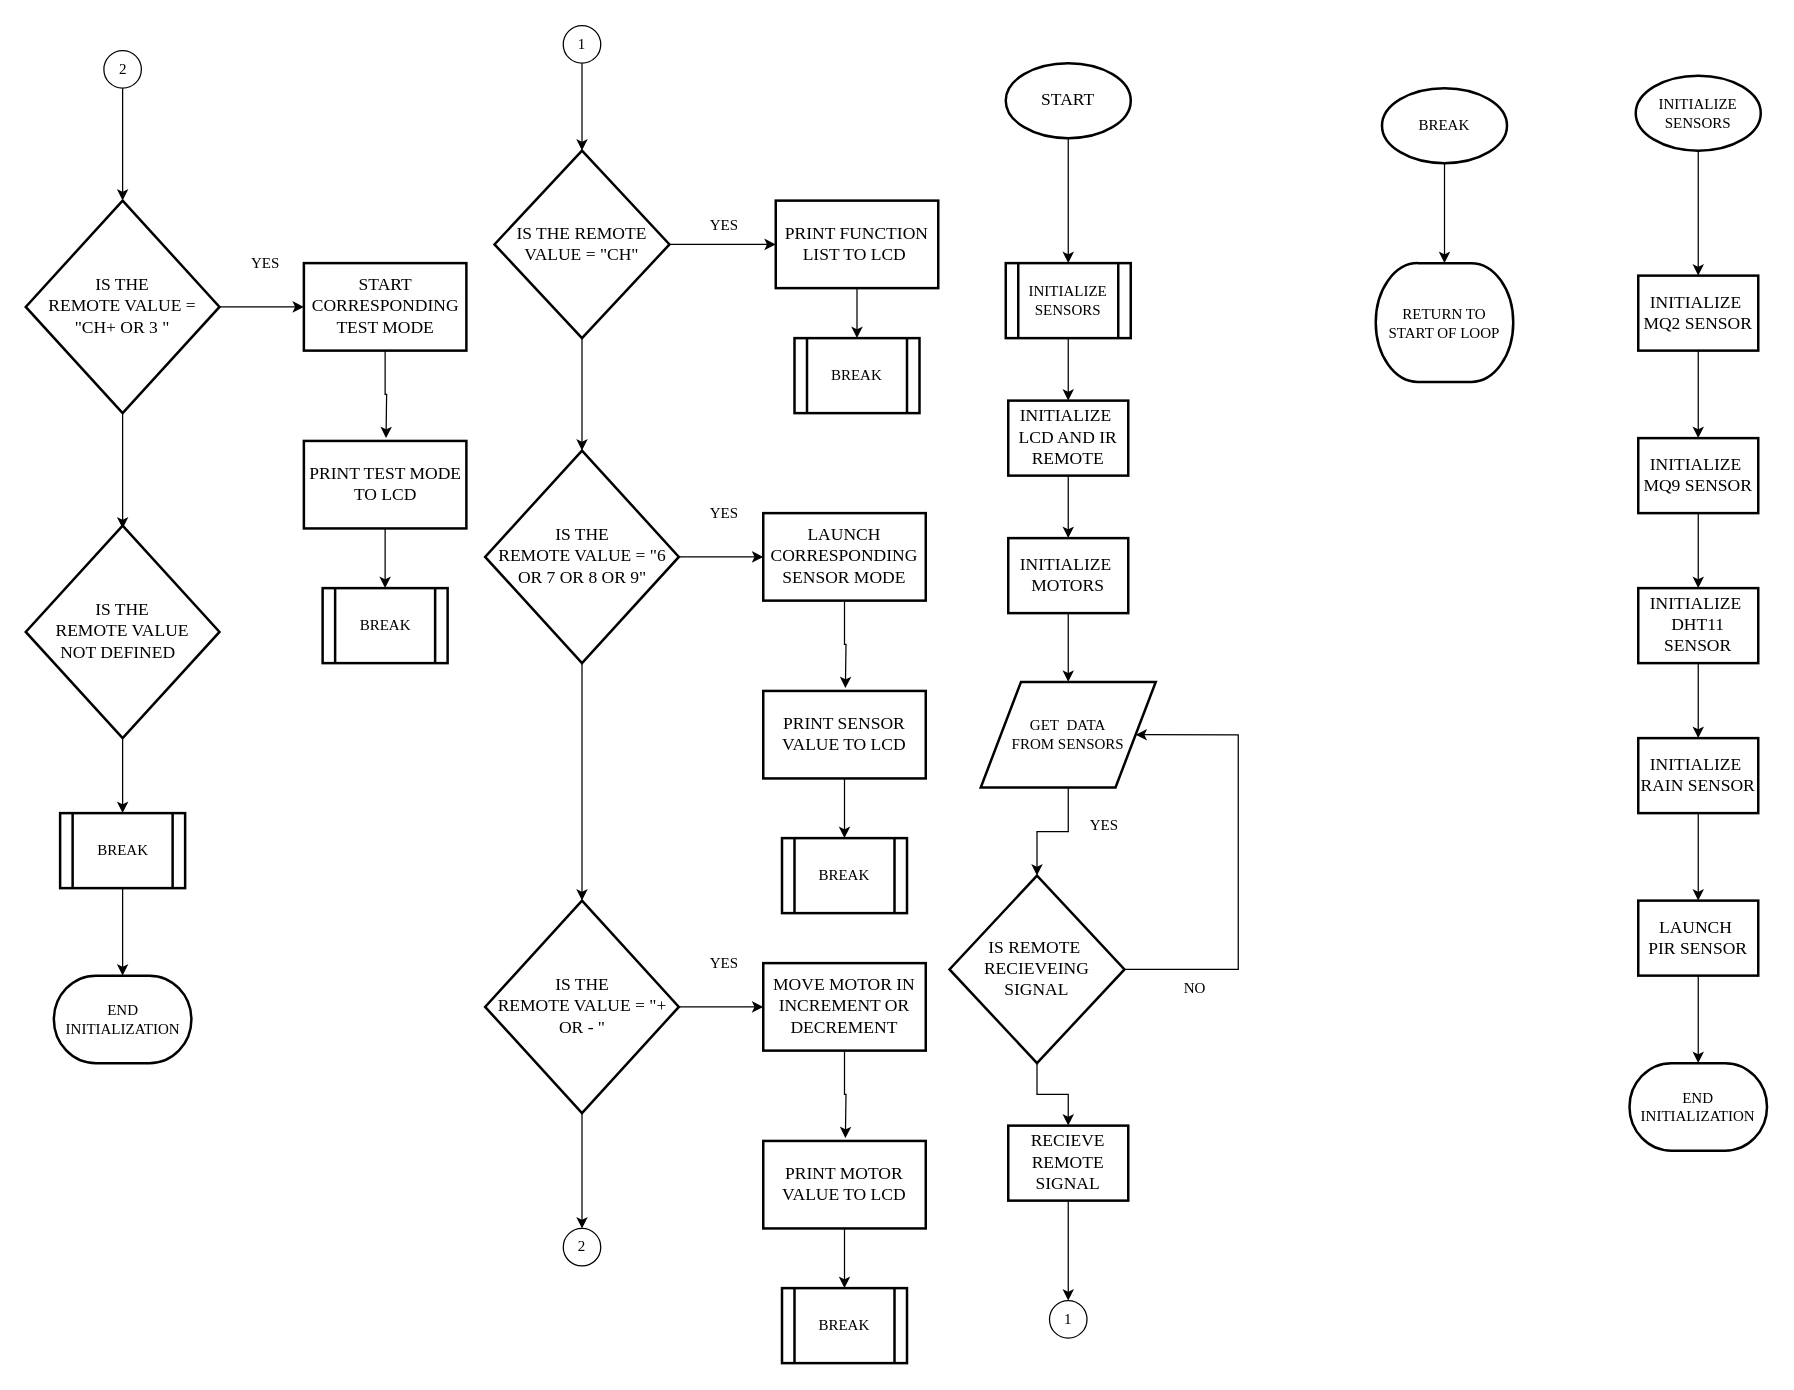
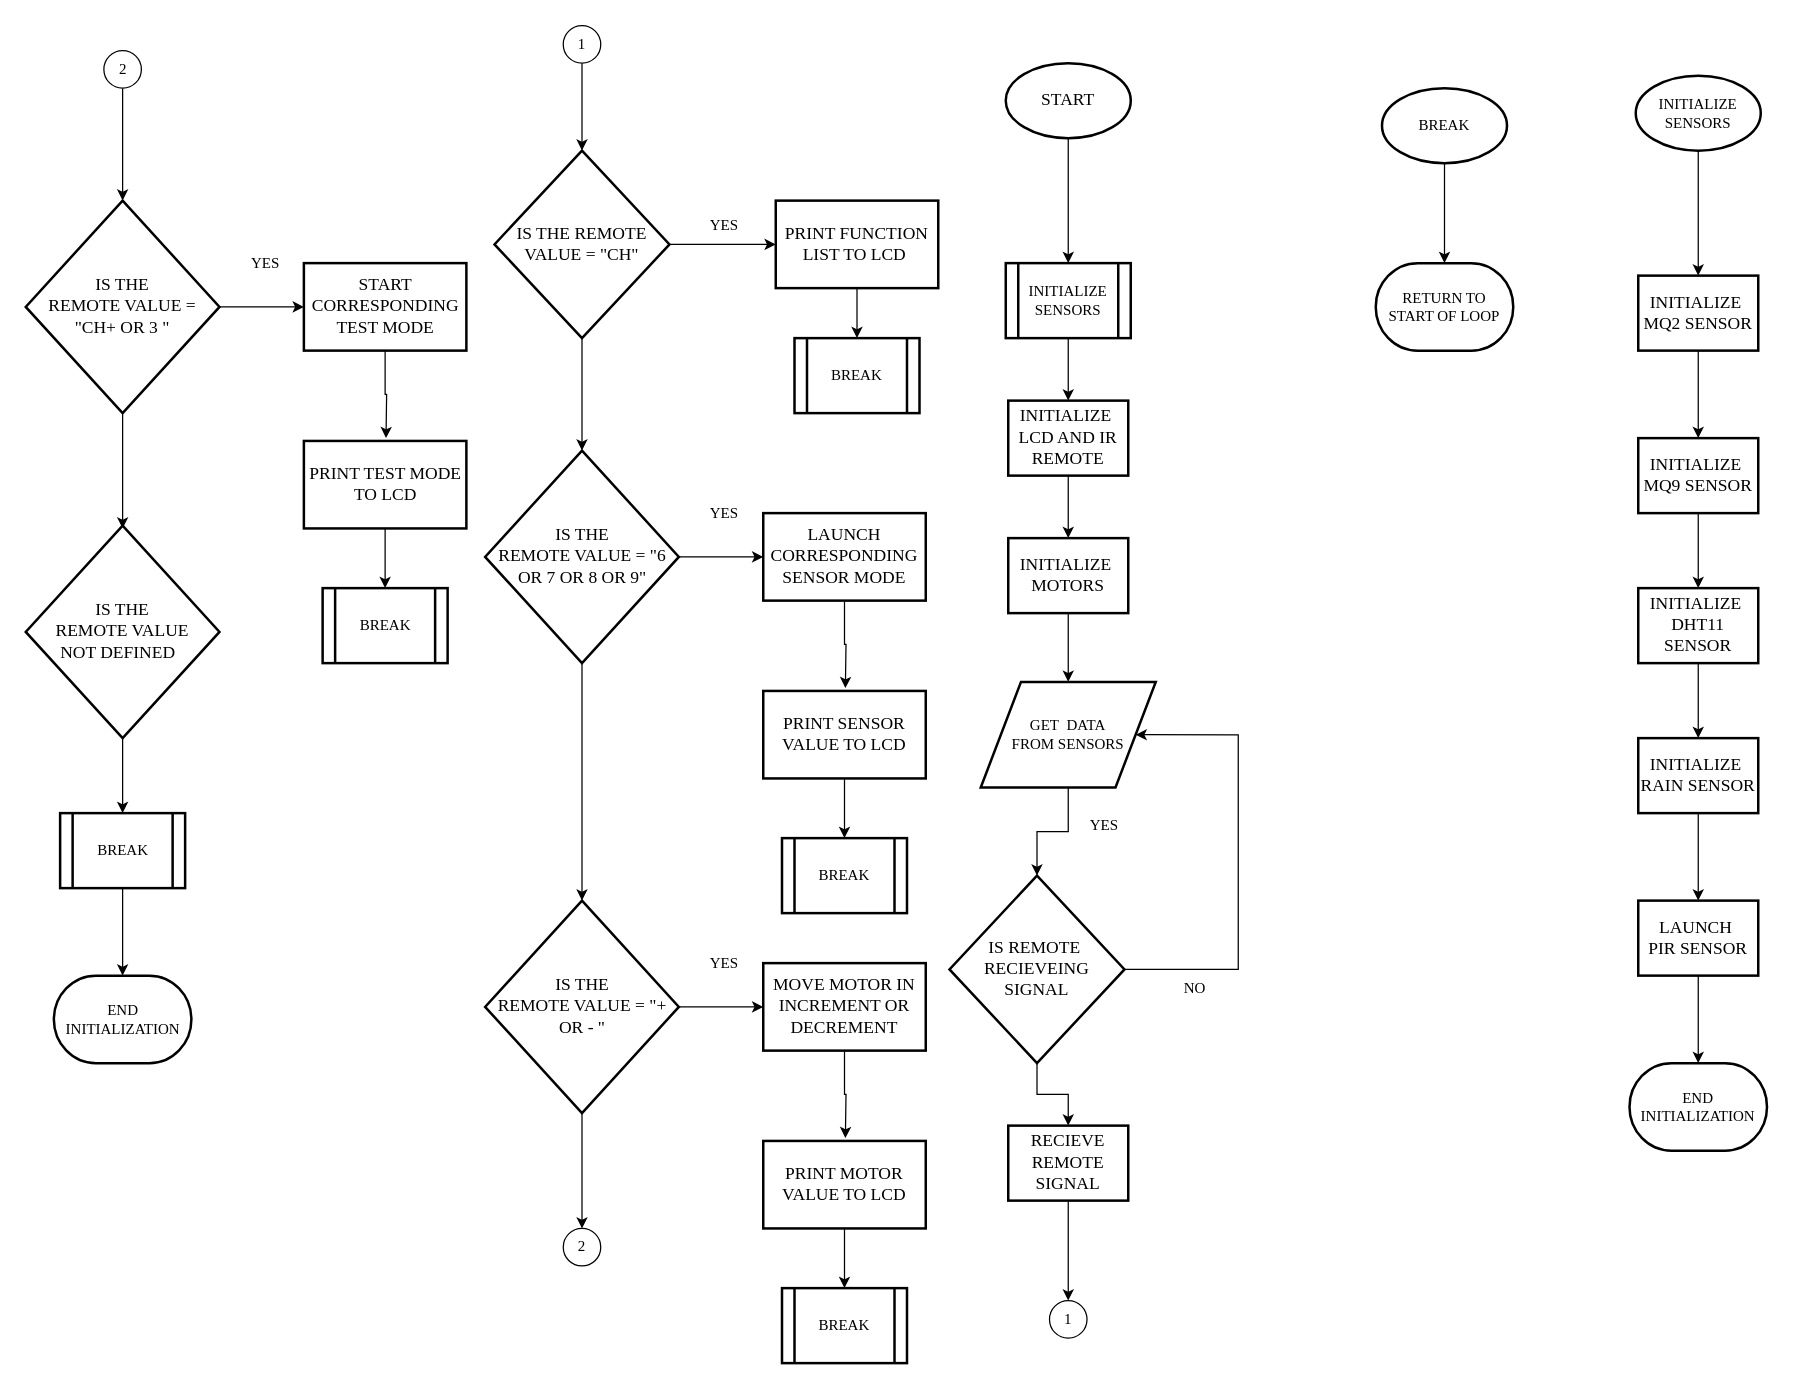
node "RETURN TO START OF LOOP": size 138x119 -> 138x88
